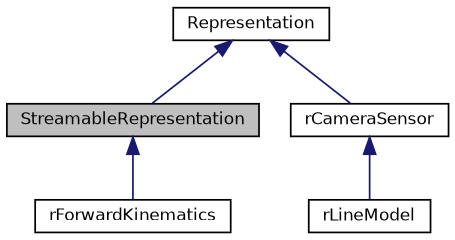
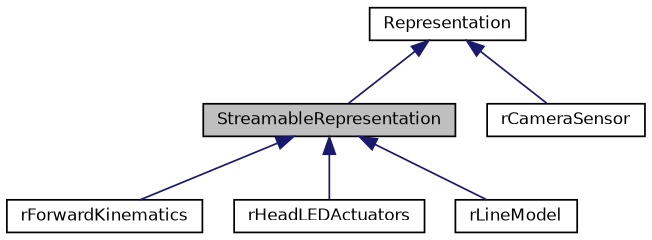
edge "rLineModel" -> "rCameraSensor": now "rLineModel" -> "StreamableRepresentation"
node "rHeadLEDActuators": added
